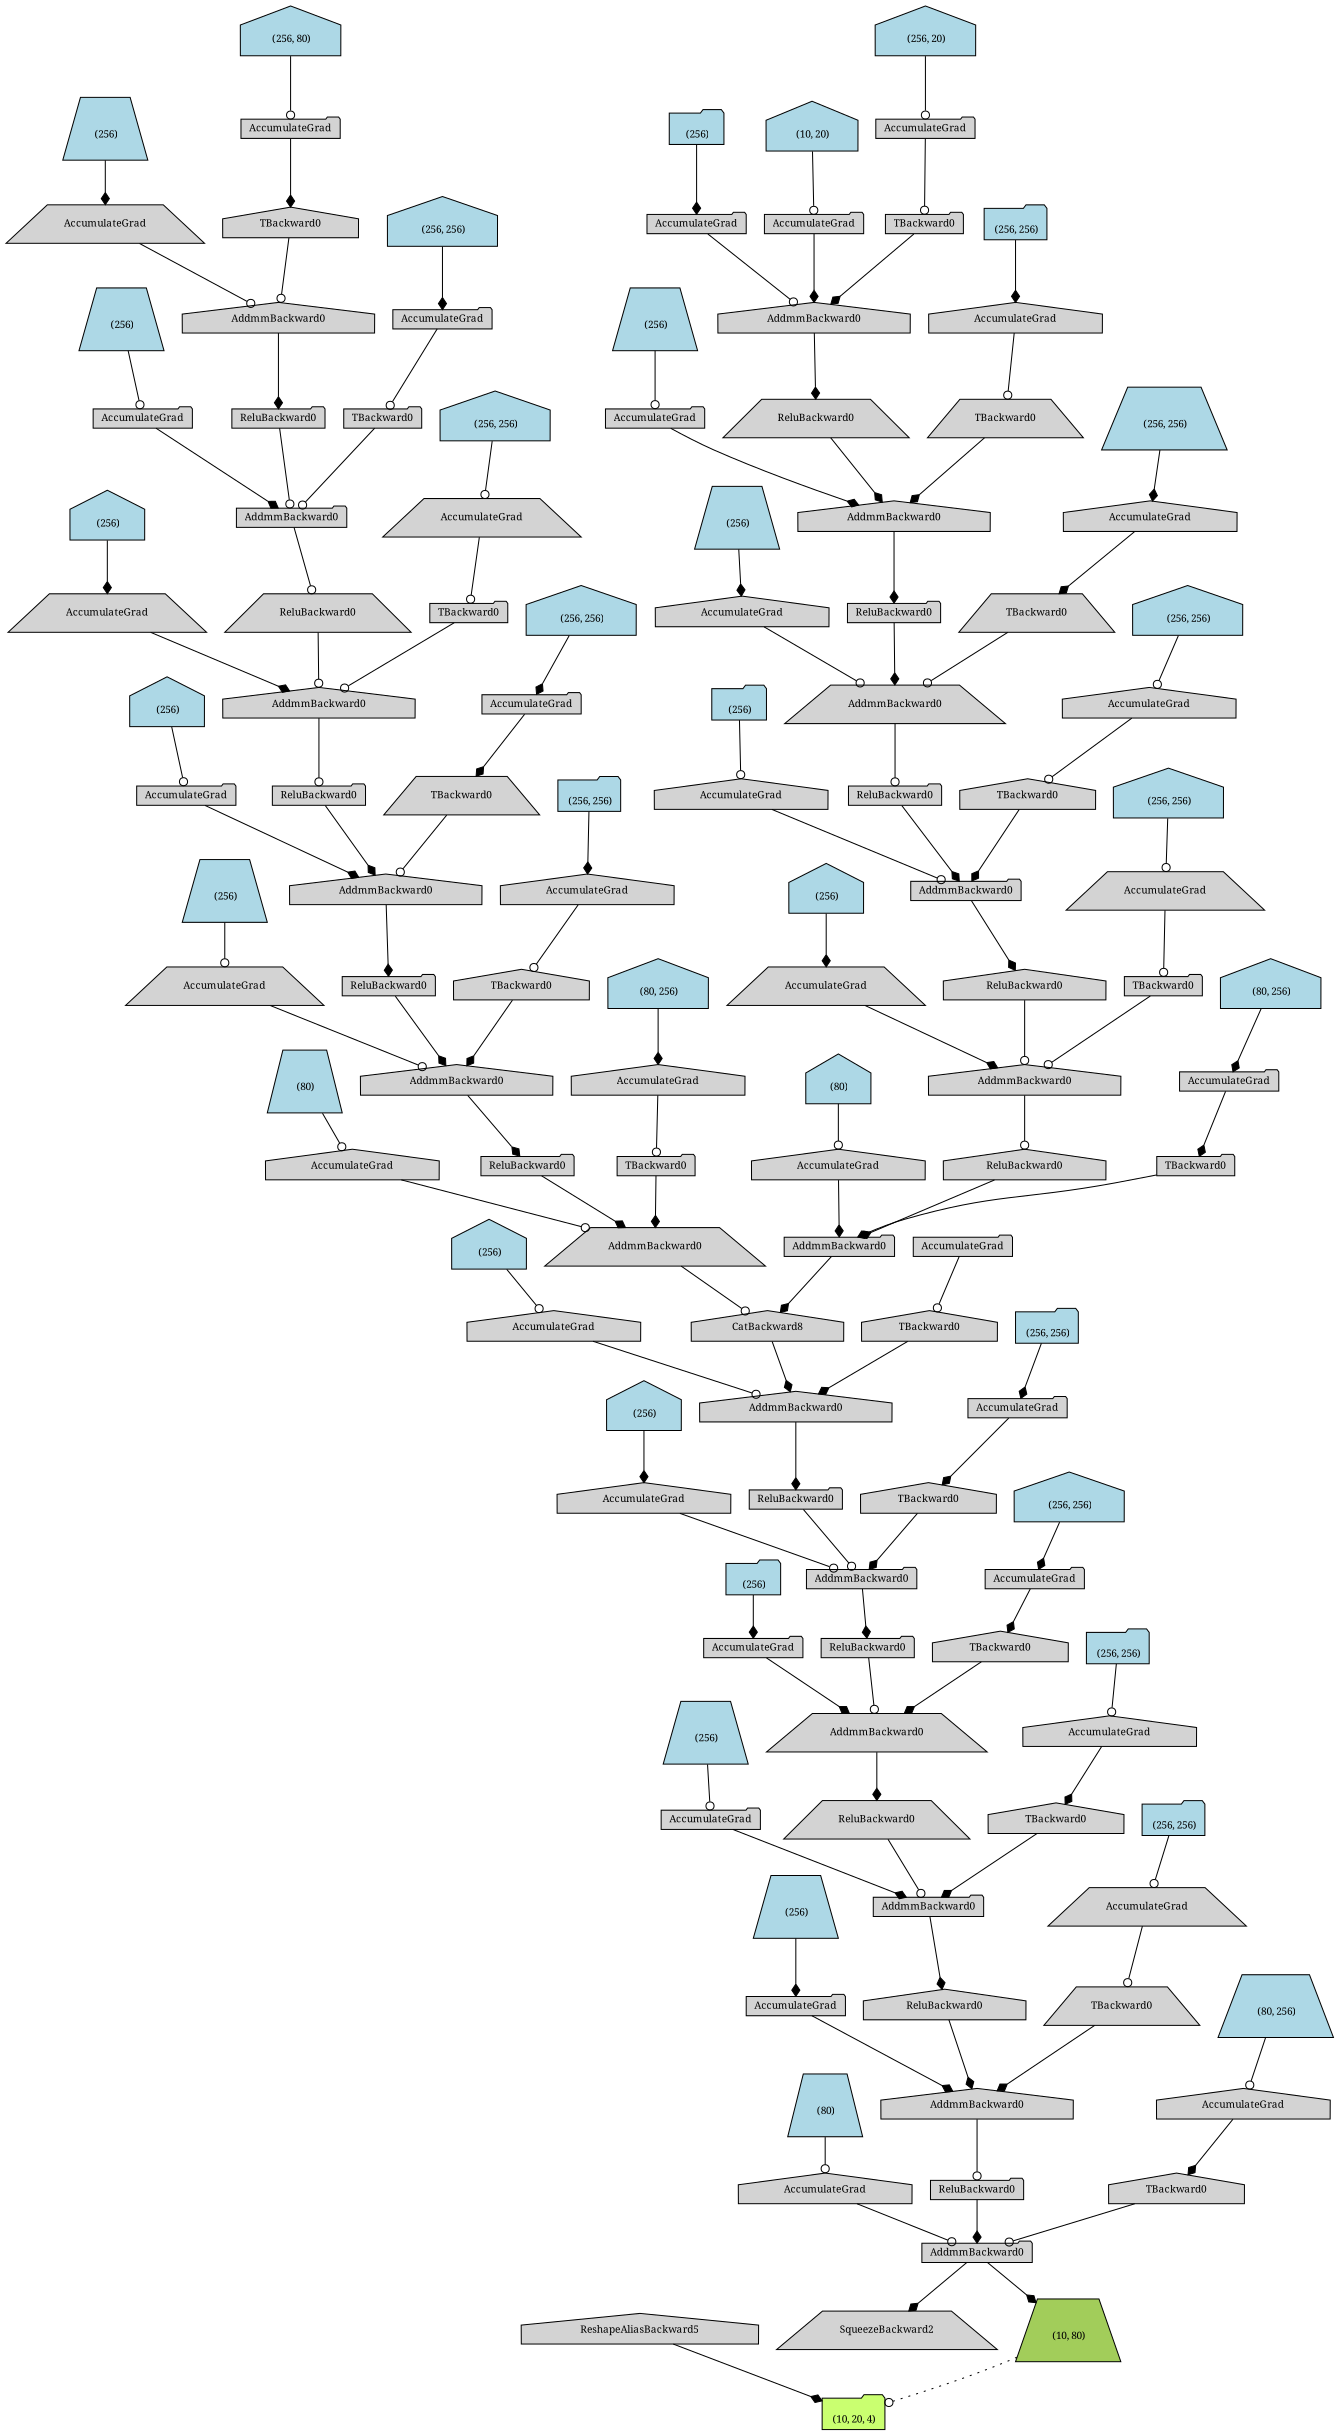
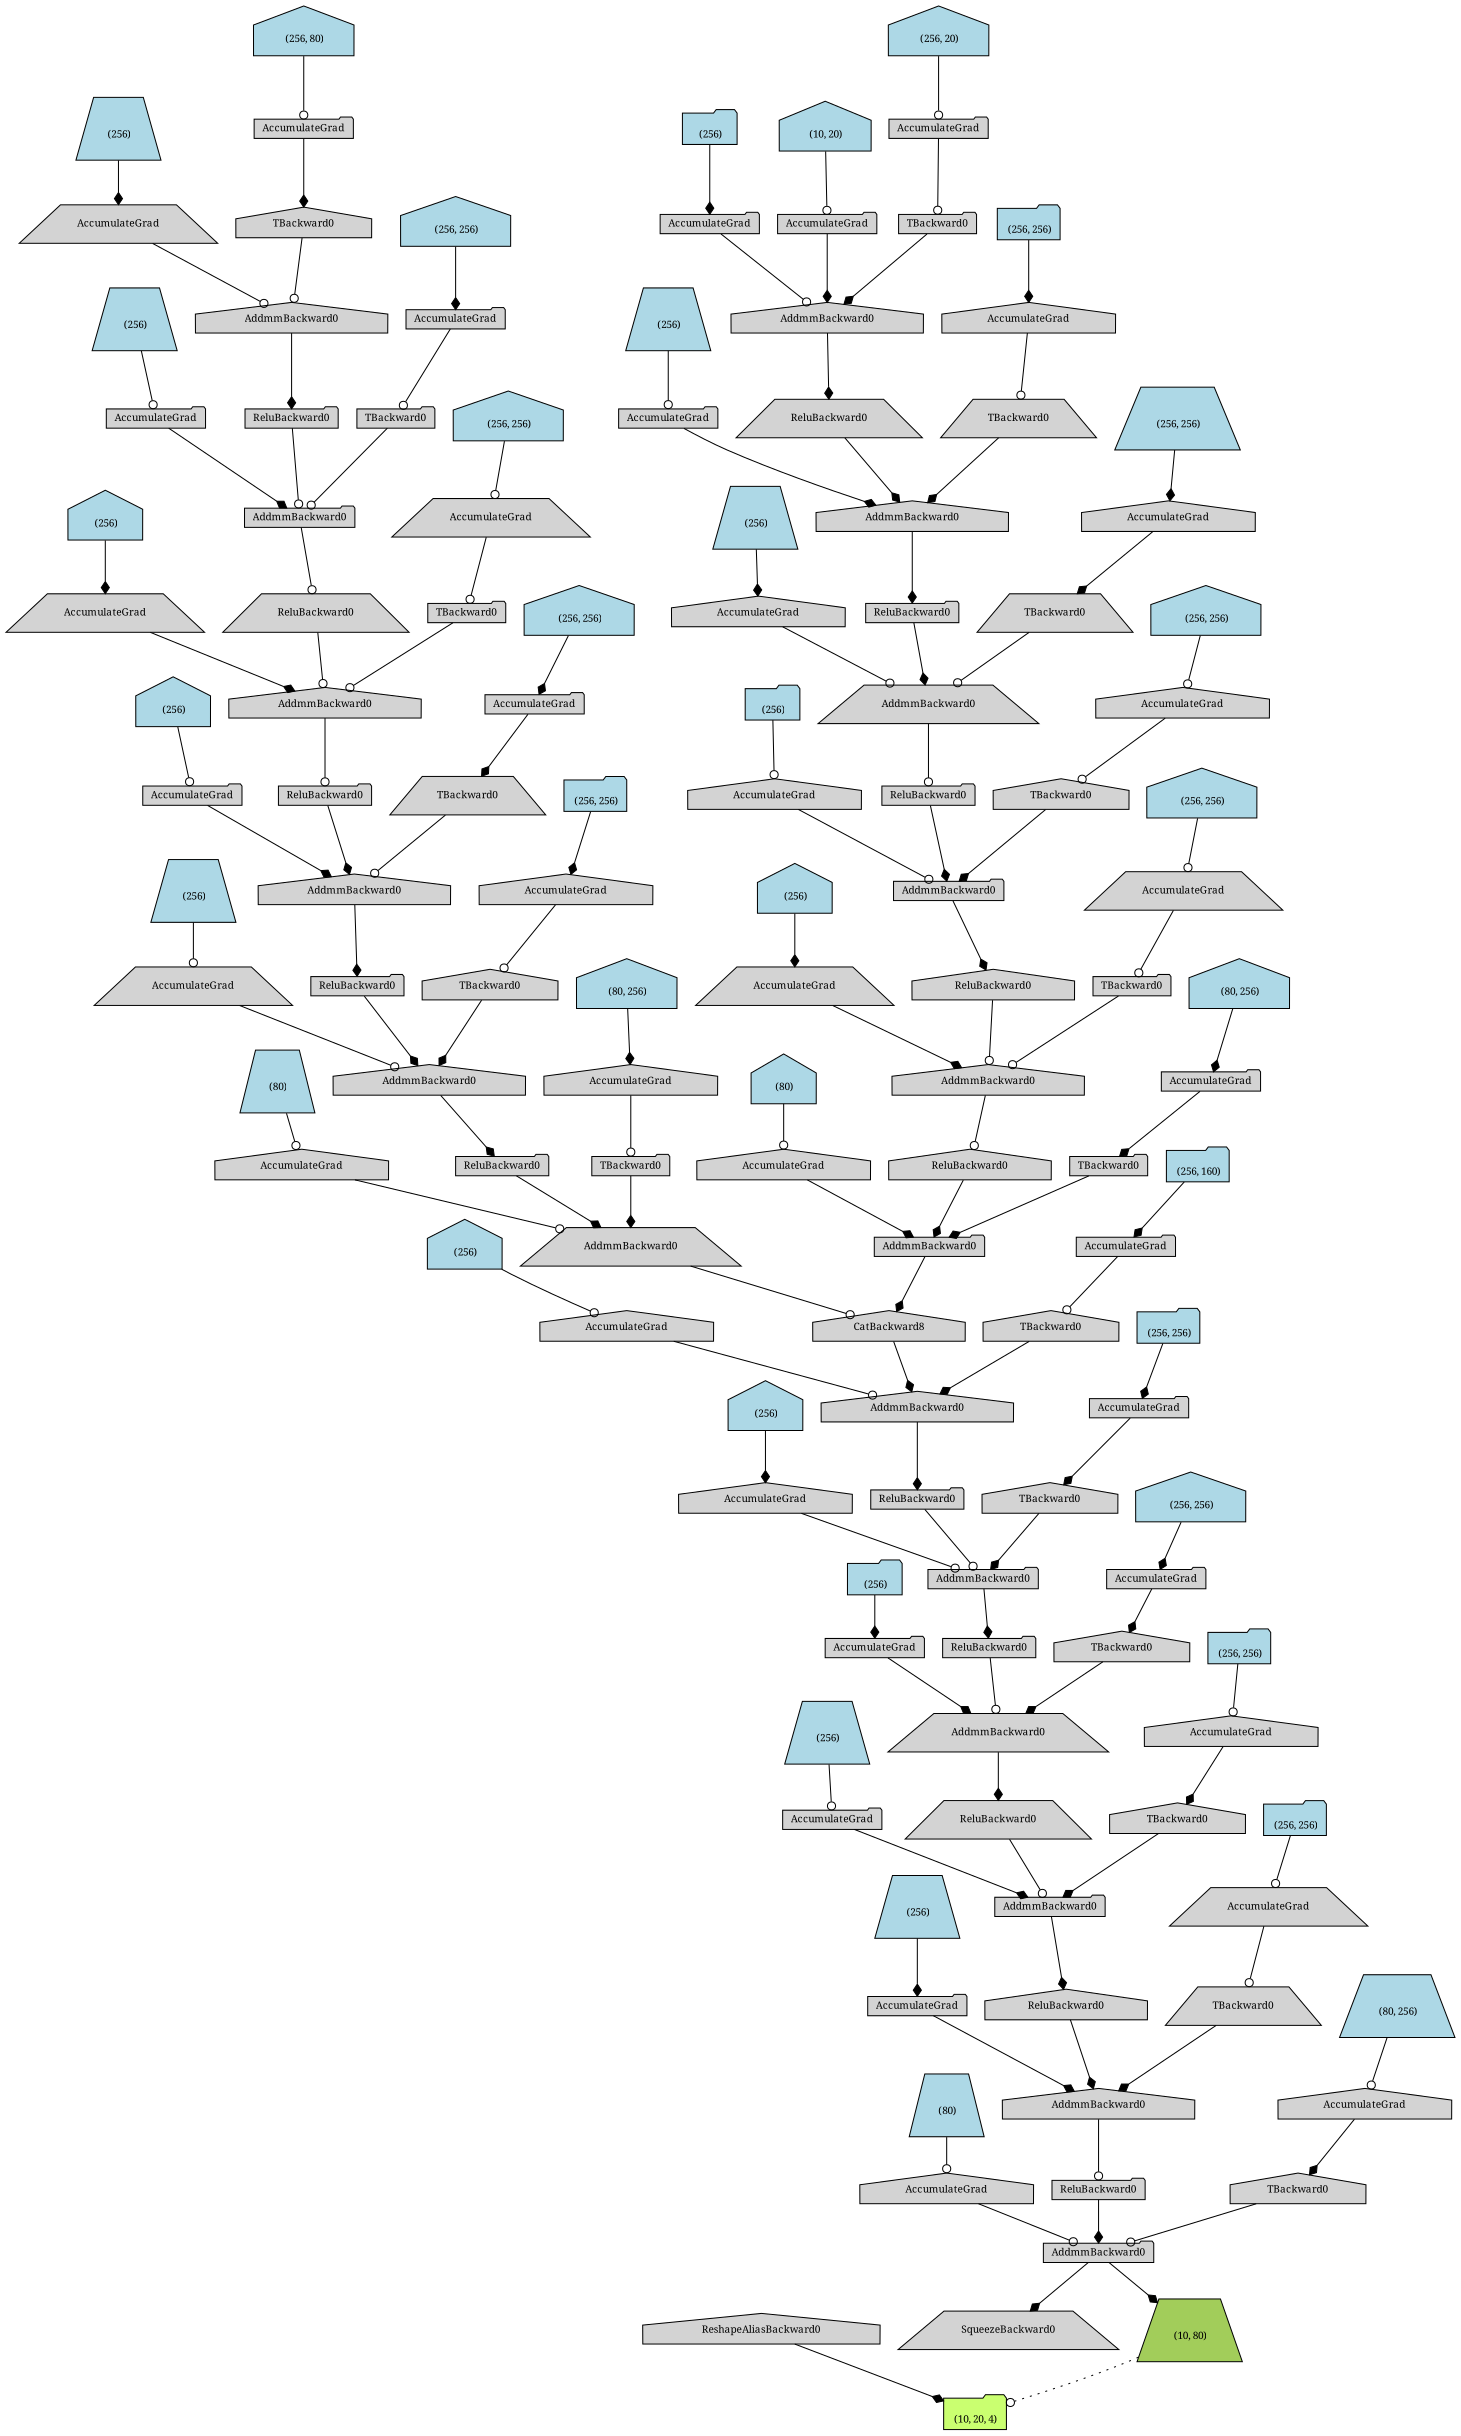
node "(256, 160)": added
node "ReshapeAliasBackward5": label "ReshapeAliasBackward5" -> "ReshapeAliasBackward0"
node "SqueezeBackward2": label "SqueezeBackward2" -> "SqueezeBackward0"
